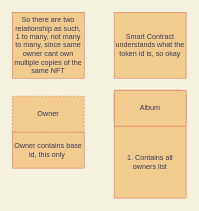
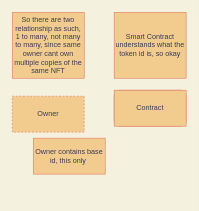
node "Album": label "Album" -> "Contract"
node "Owner contains base id, this only": moved (48, 150) -> (69, 156)
node "1. Contains all owners list": removed
